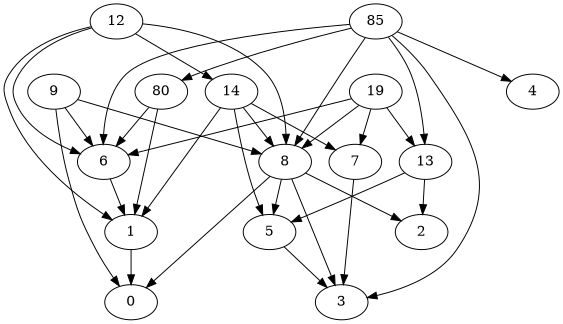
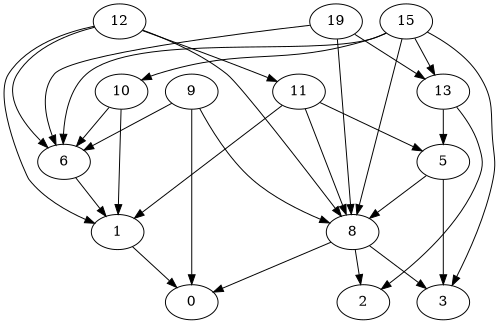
node "85": label "85" -> "15"
node "80": label "80" -> "10"
node "14": label "14" -> "11"
node "4": removed
node "7": removed
edge "8" -> "5": reversed
